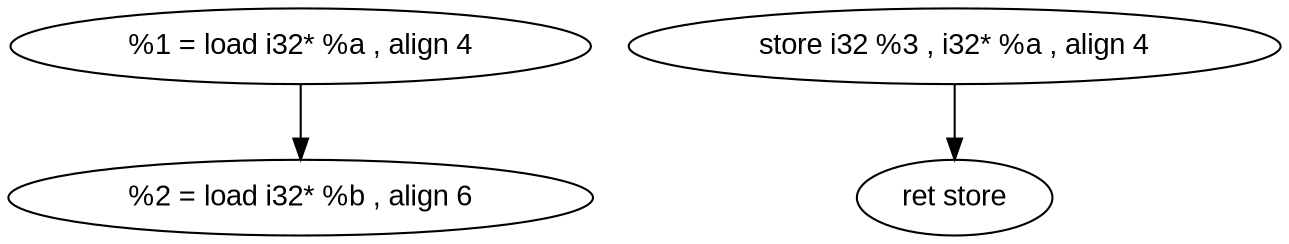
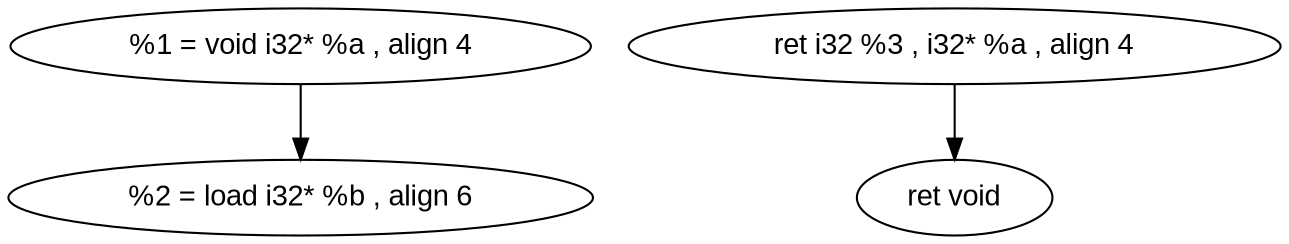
node "%1 = load i32* %a , align 4": label "%1 = load i32* %a , align 4" -> "%1 = void i32* %a , align 4"
node "store i32 %3 , i32* %a , align 4": label "store i32 %3 , i32* %a , align 4" -> "ret i32 %3 , i32* %a , align 4"
node "ret store": label "ret store" -> "ret void"
